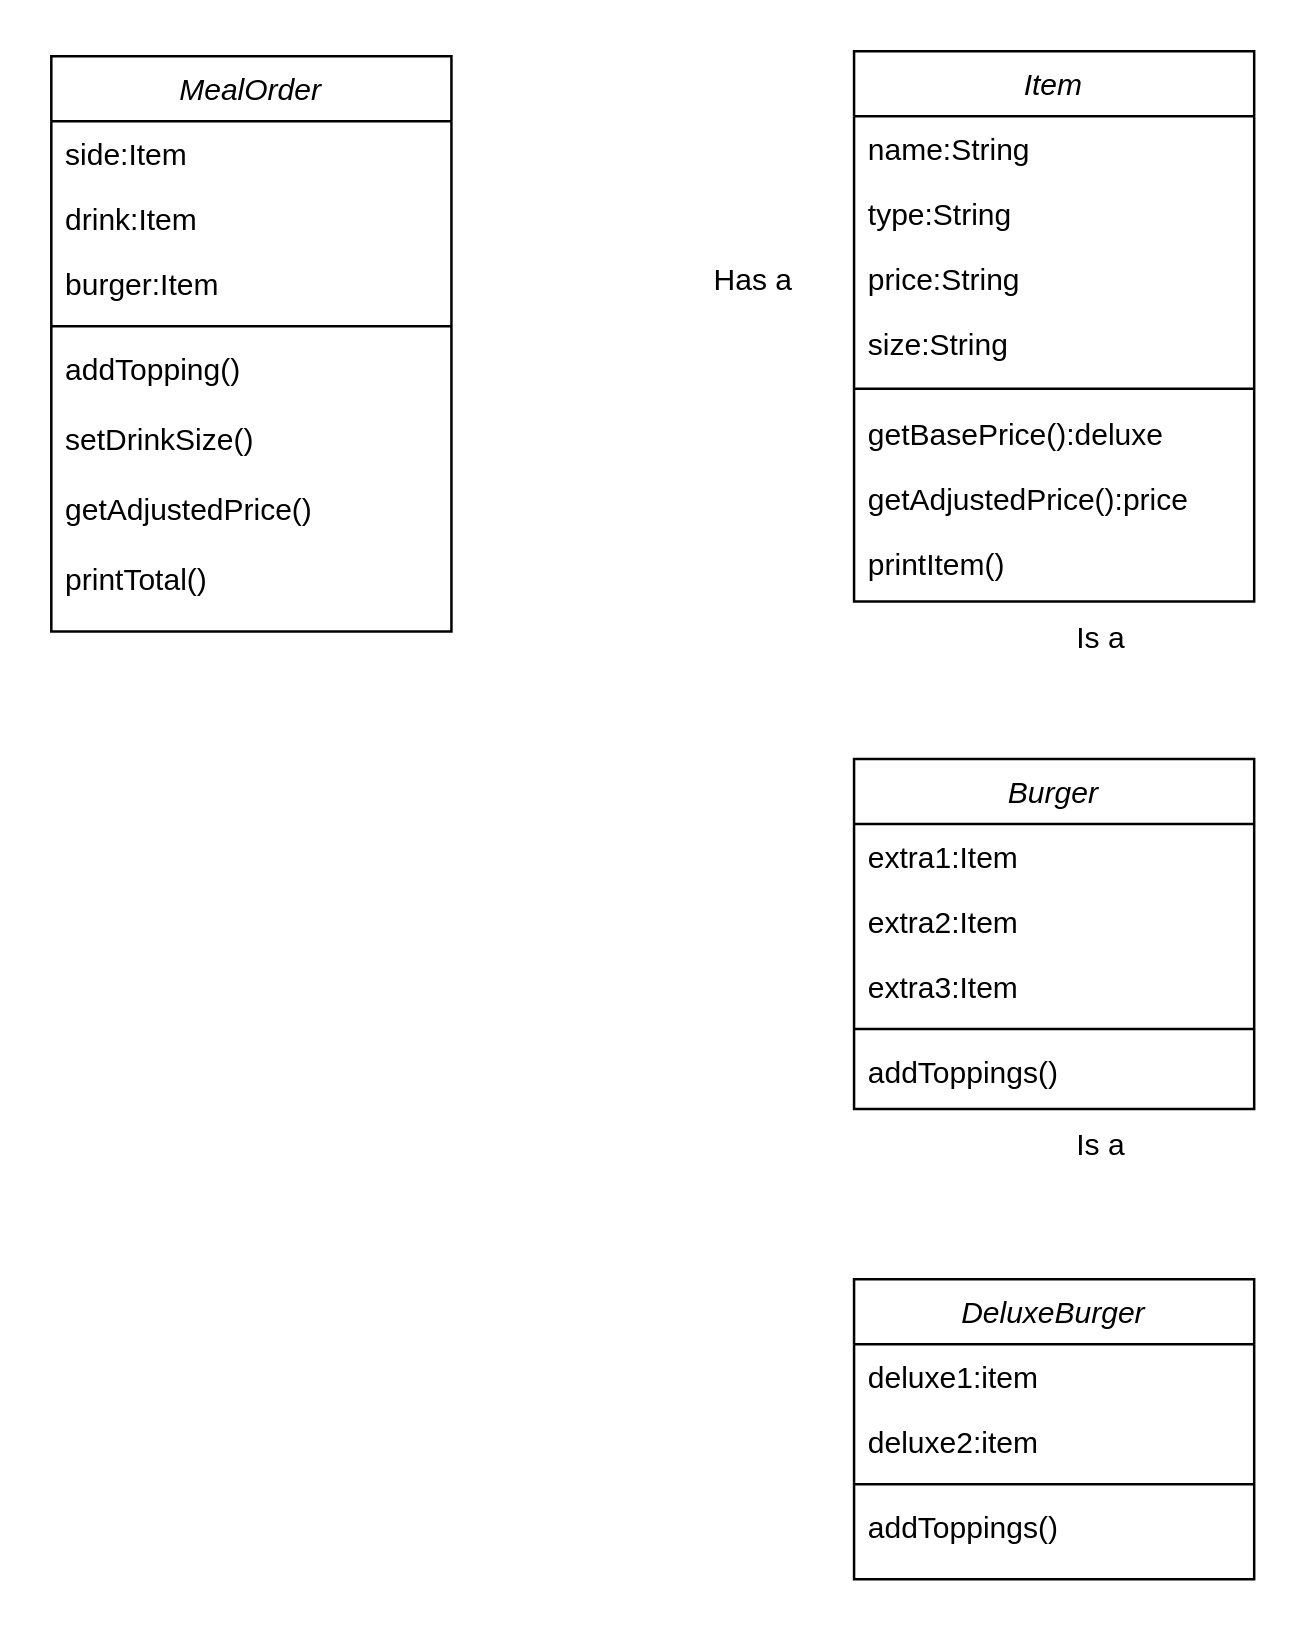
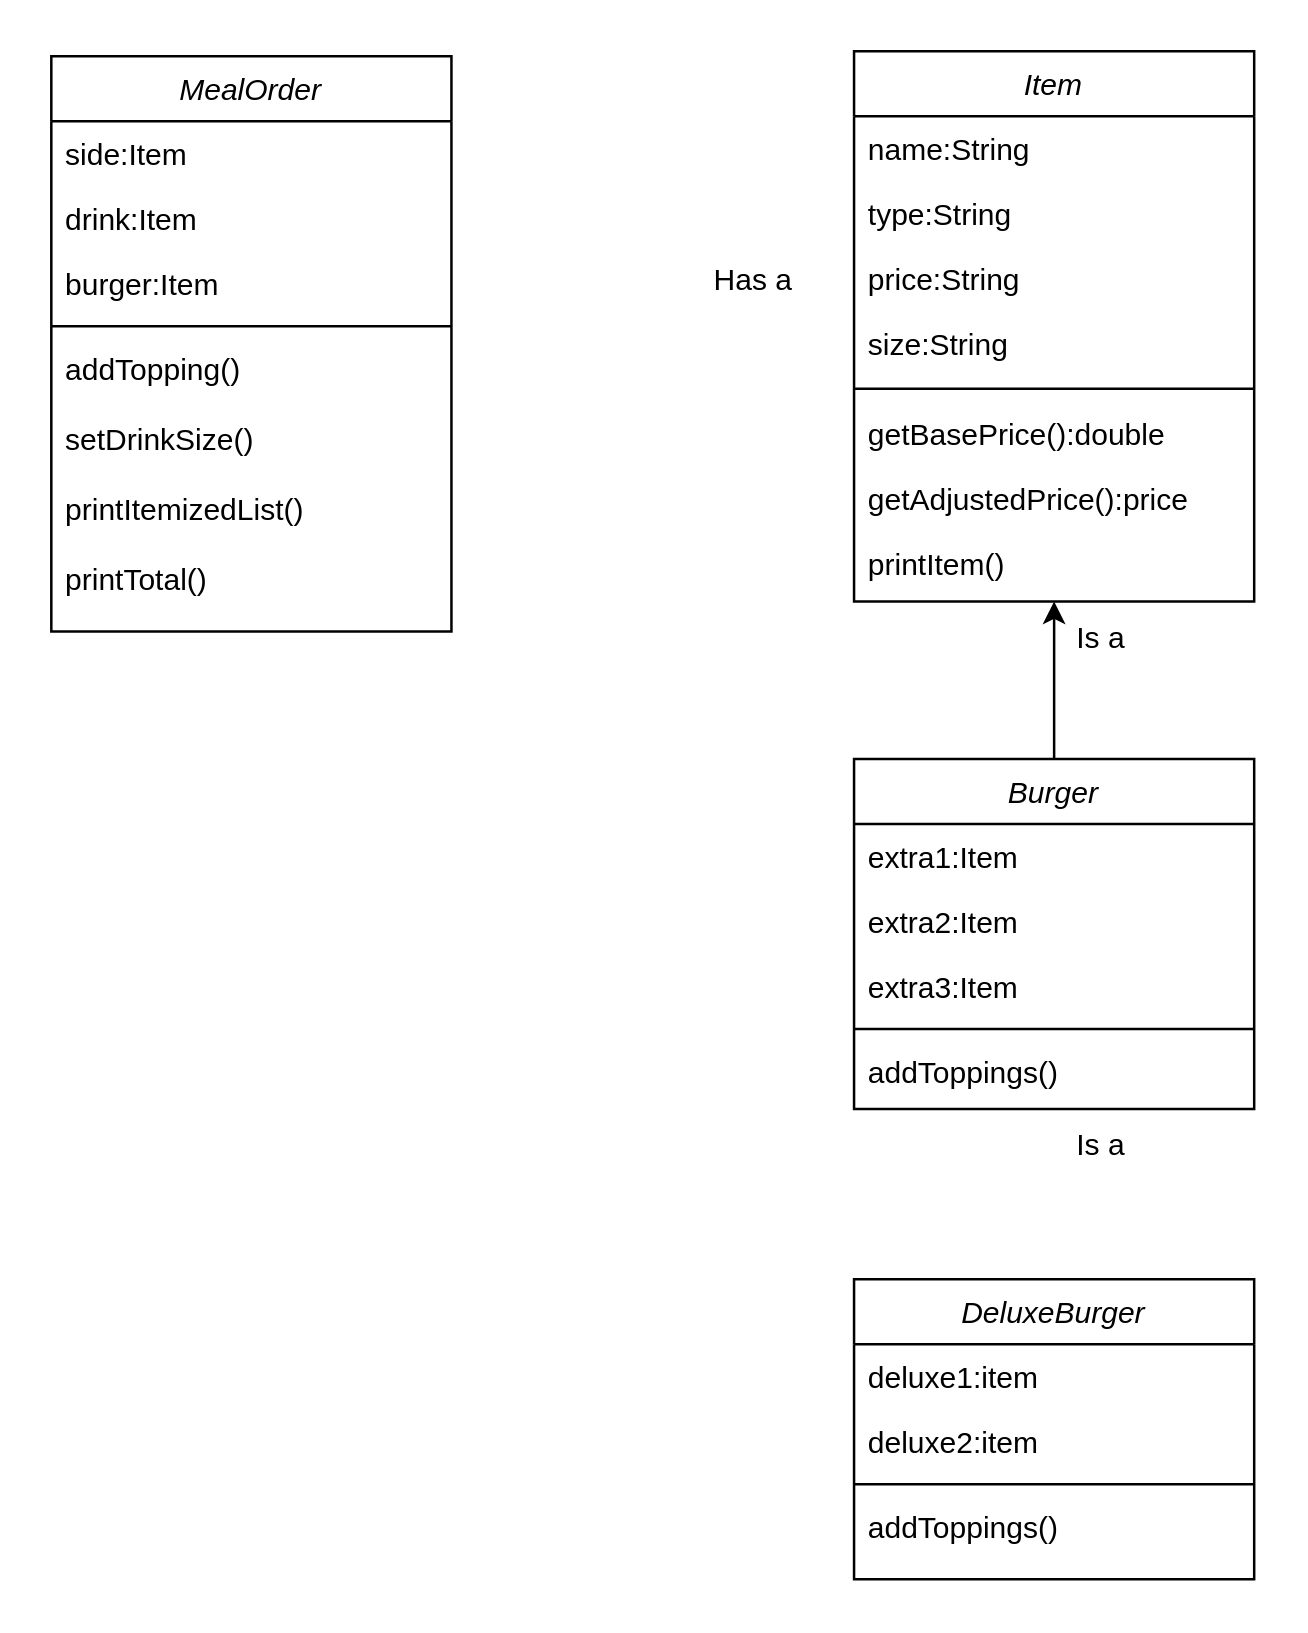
node "getBasePrice():deluxe": label "getBasePrice():deluxe" -> "getBasePrice():double"
node "getAdjustedPrice()": label "getAdjustedPrice()" -> "printItemizedList()"
edge "Burger" -> "Item": added
